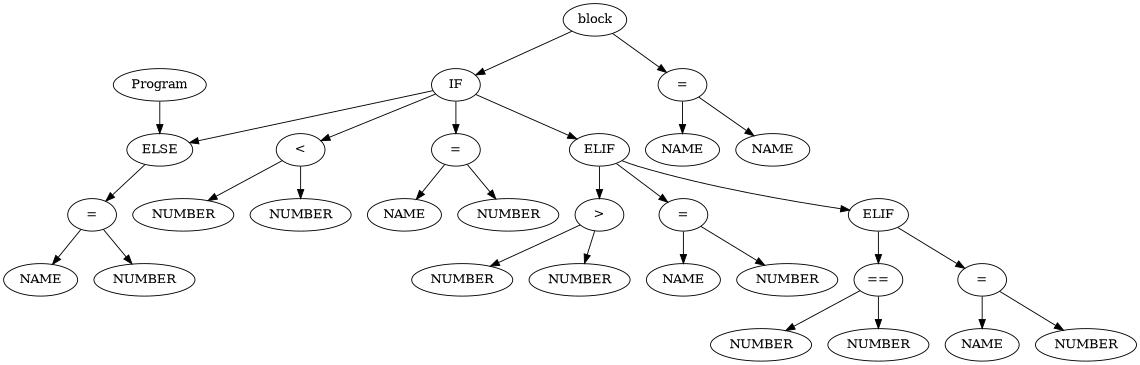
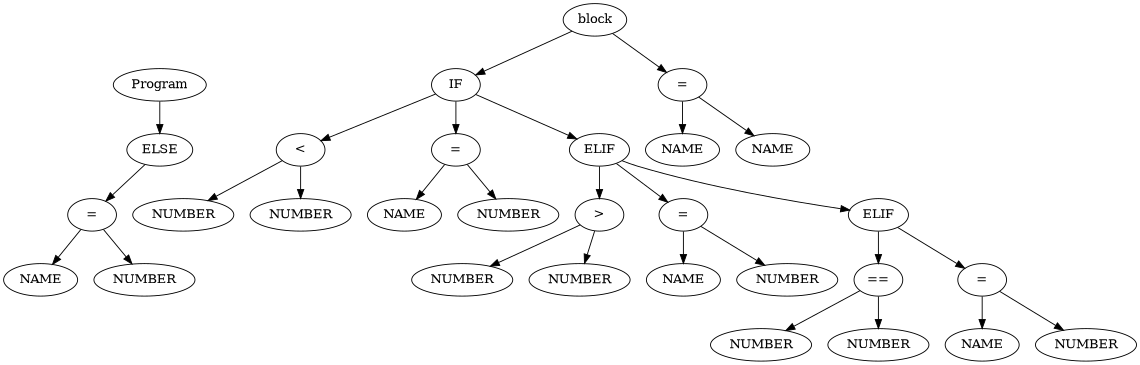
edge "IF" -> "ELSE": removed
